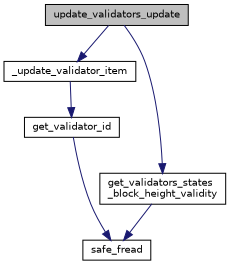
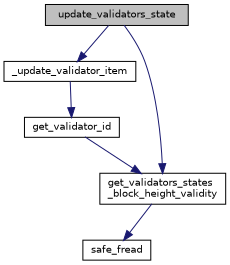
node "update_validators_update": label "update_validators_update" -> "update_validators_state"
edge "get_validator_id" -> "safe_fread": now "get_validator_id" -> "get_validators_states _block_height_validity"
